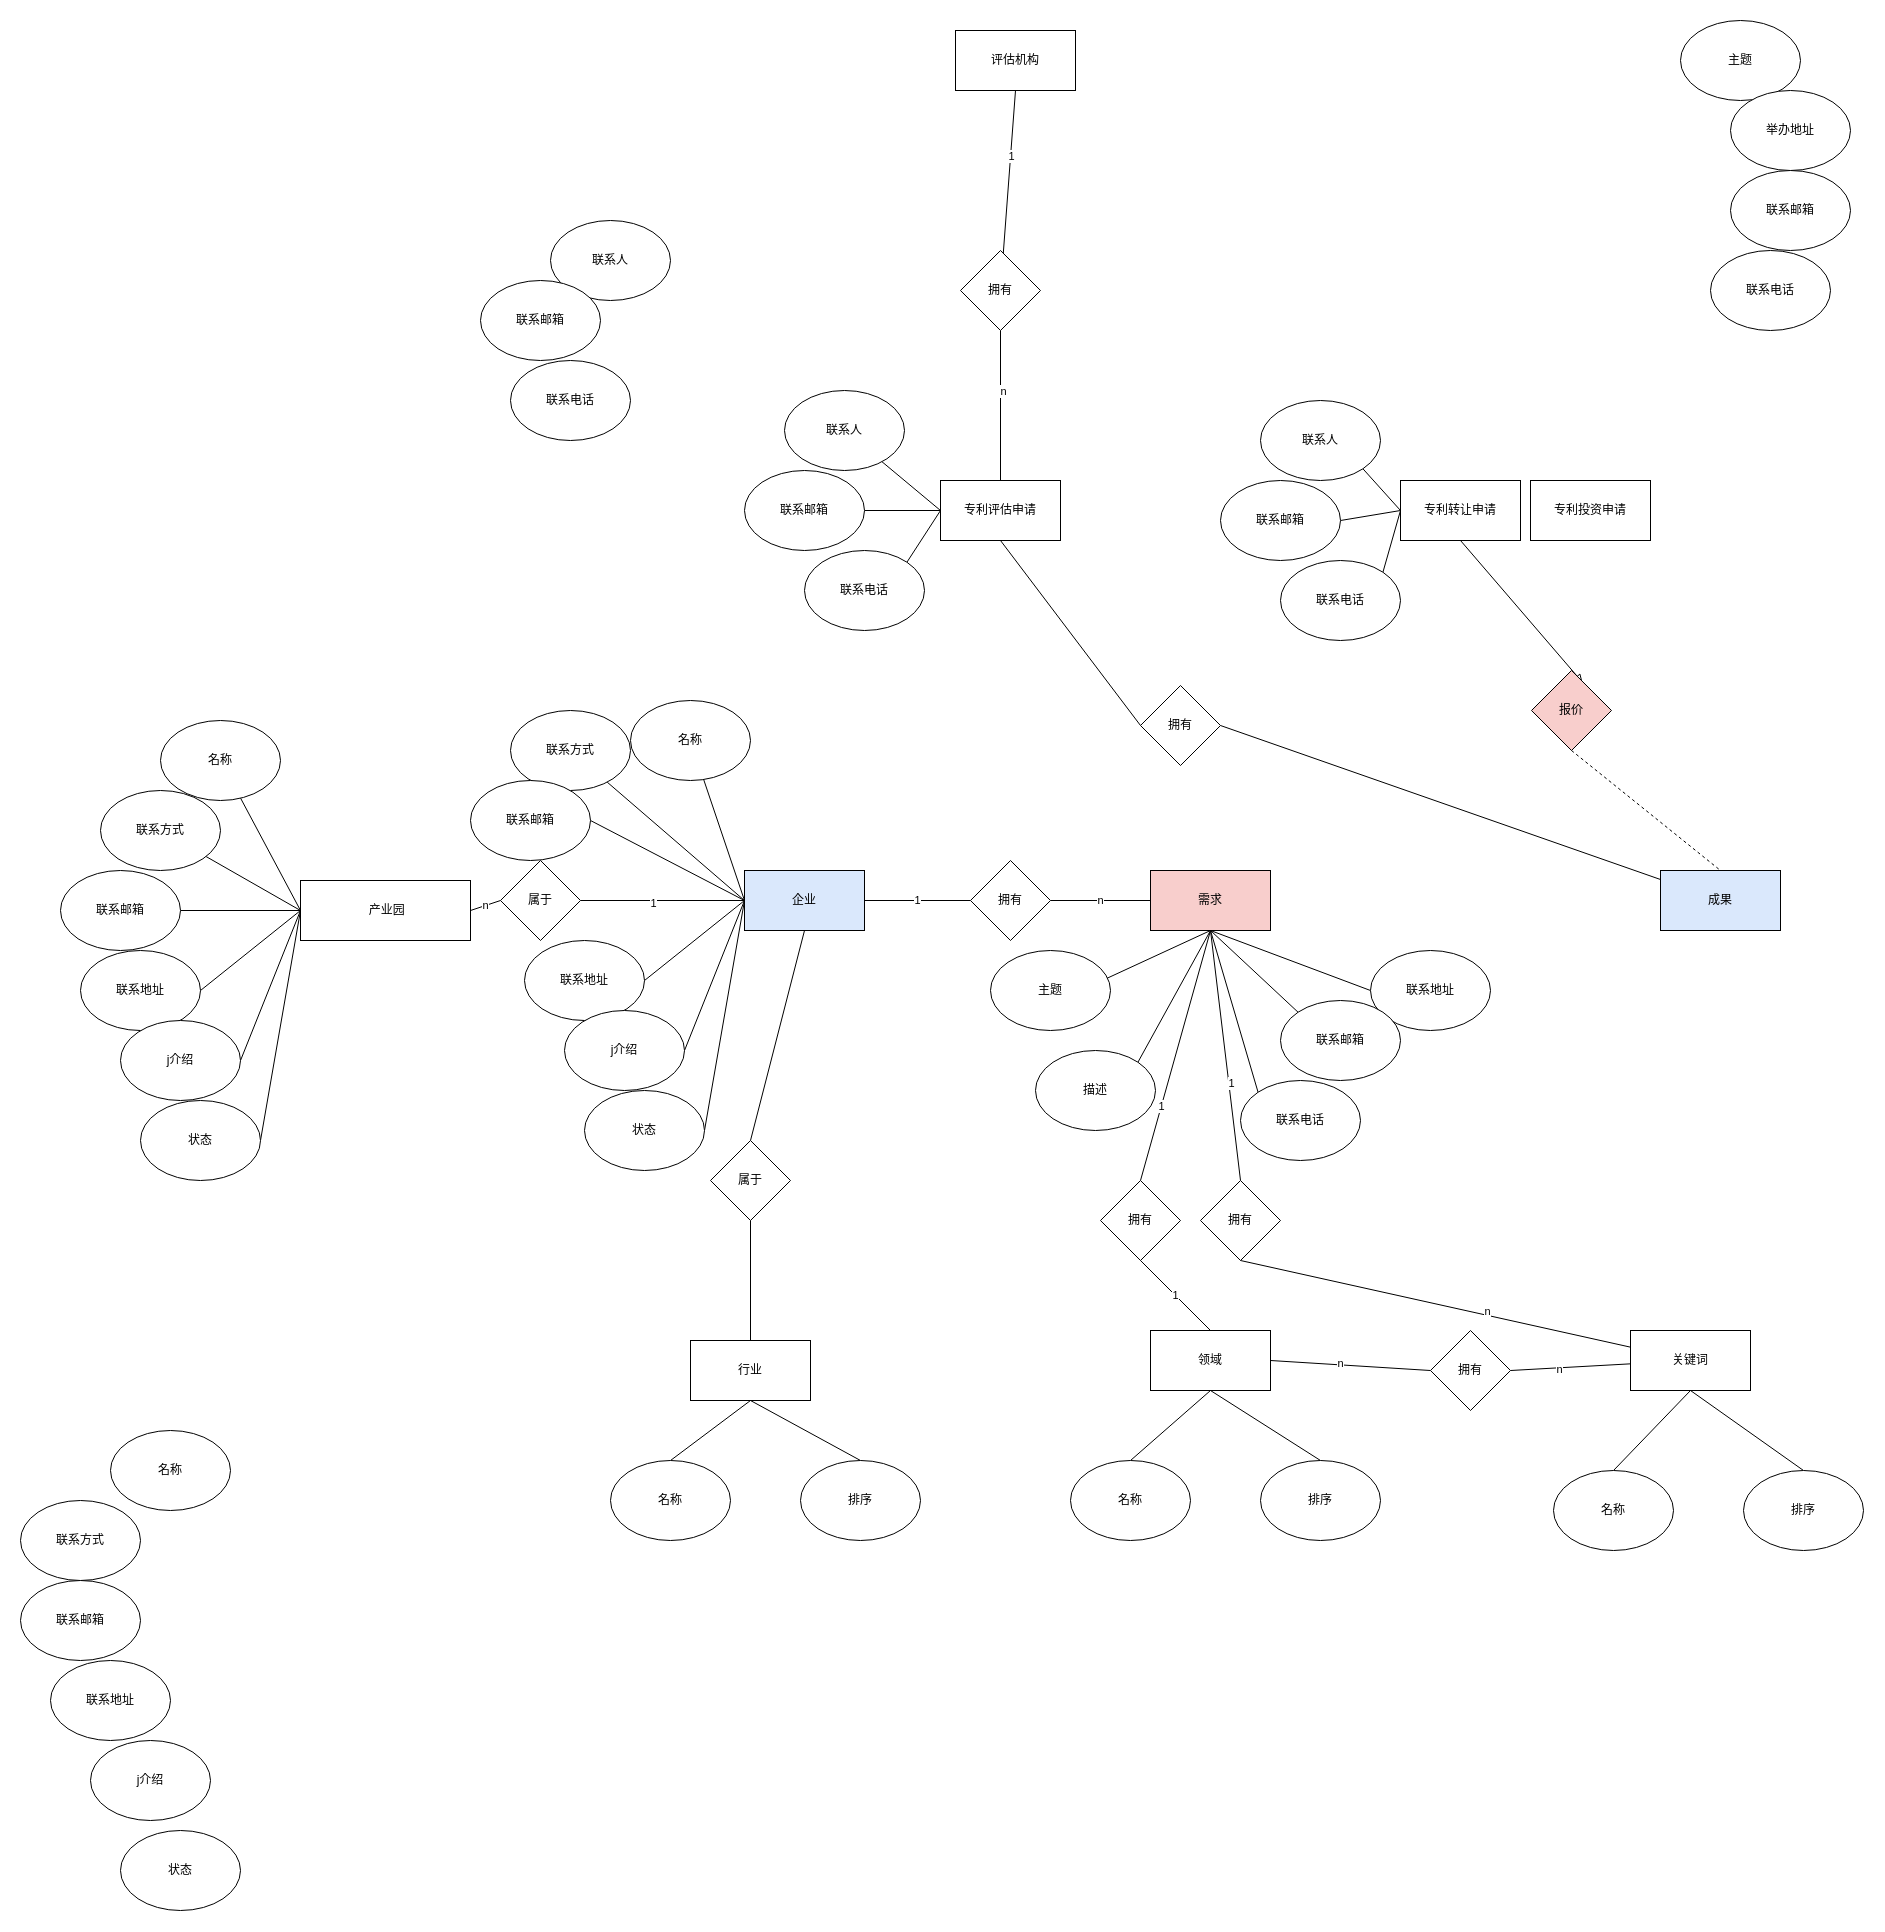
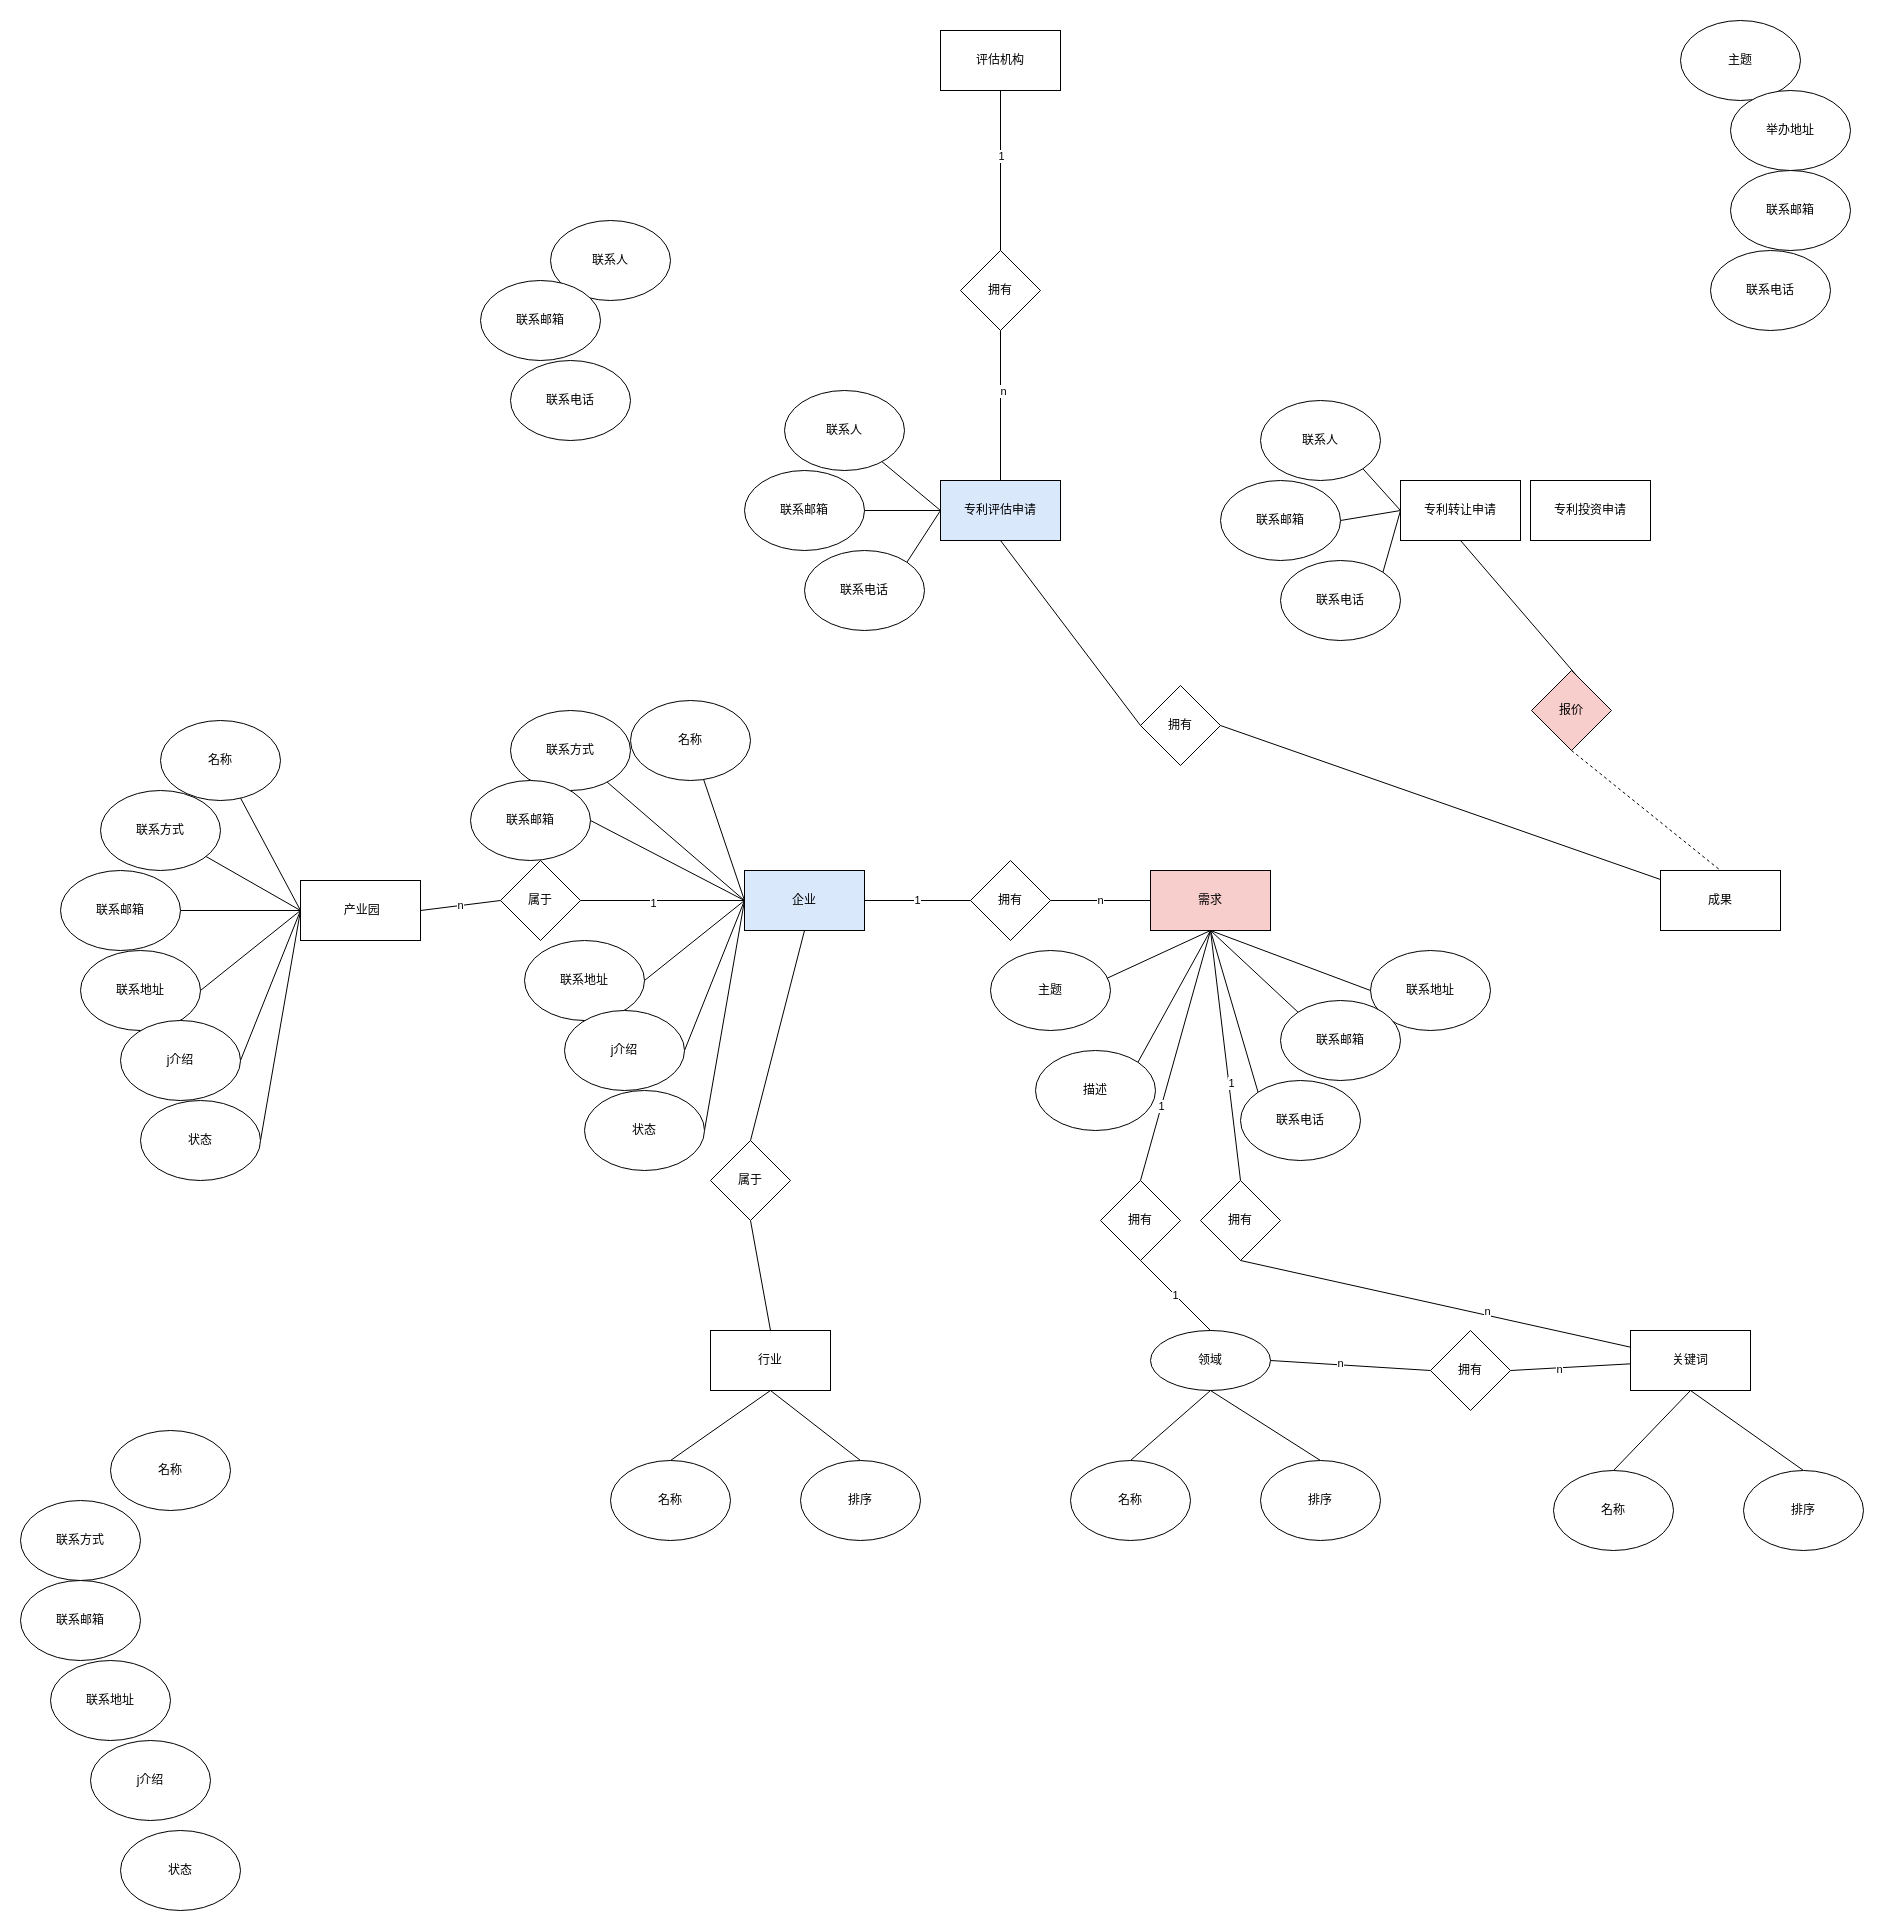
node "评估机构": moved (1016, 61) -> (1001, 61)
node "专利评估申请": fillcolor #ffffff -> #dae8fc
edge "专利转让申请" -> "报价": arrowhead block -> none
node "成果": fillcolor #dae8fc -> #ffffff
node "产业园": size 170x60 -> 120x60
node "领域": shape rectangle -> ellipse
node "行业": moved (751, 1371) -> (771, 1361)
